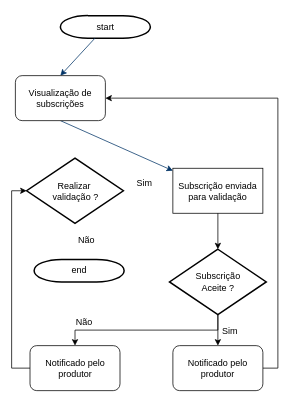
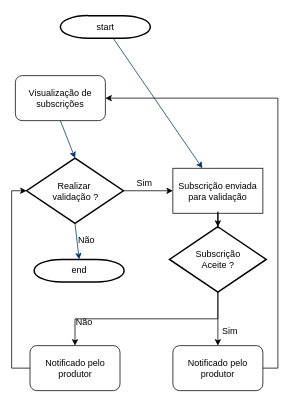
edge "start" -> "Visualização de subscrições": now "start" -> "Subscrição enviada para validação"
edge "Visualização de subscrições" -> "Subscrição enviada para validação": now "Visualização de subscrições" -> "Realizar validação ?"
edge "Realizar validação ?" -> "Subscrição enviada para validação": added
edge "Realizar validação ?" -> "end": added
node "Subscrição Aceite ?": moved (218, 282) -> (218, 259)
